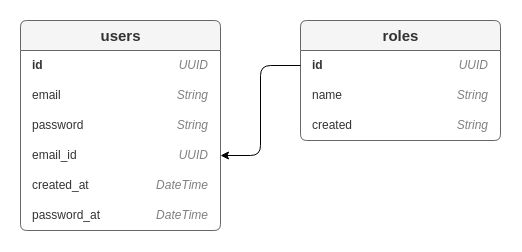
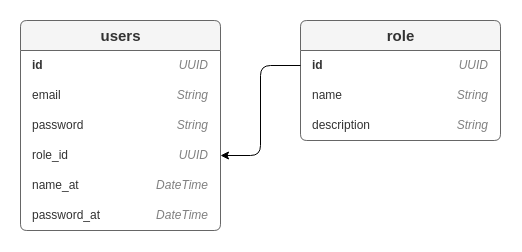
node "roles": label "roles" -> "role"
node "created": label "created" -> "description"
node "email_id": label "email_id" -> "role_id"
node "created_at": label "created_at" -> "name_at"
